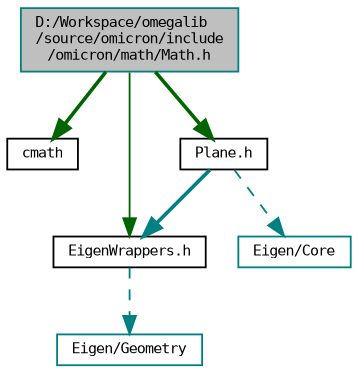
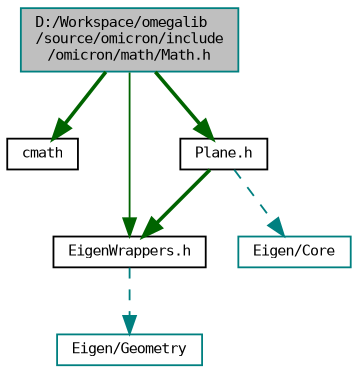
edge "Plane.h" -> "EigenWrappers.h": color teal -> darkgreen
